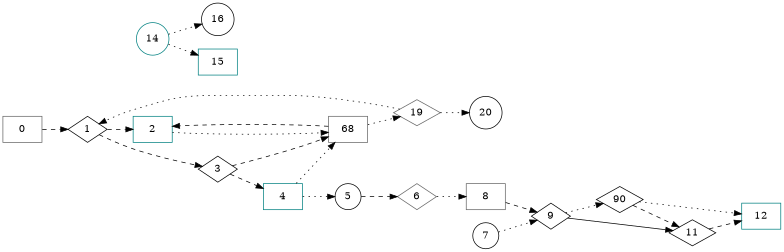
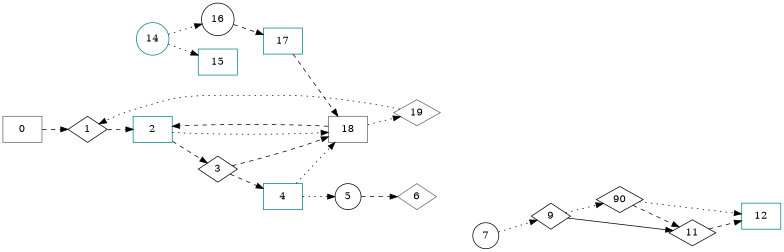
node "17": added
node "20": removed
node "68": label "68" -> "18"
edge "1" -> "3": now "2" -> "3"
node "8": removed
